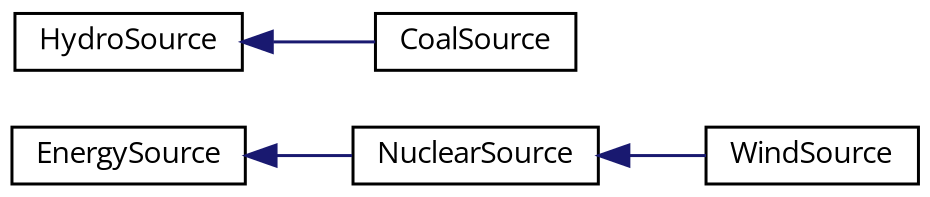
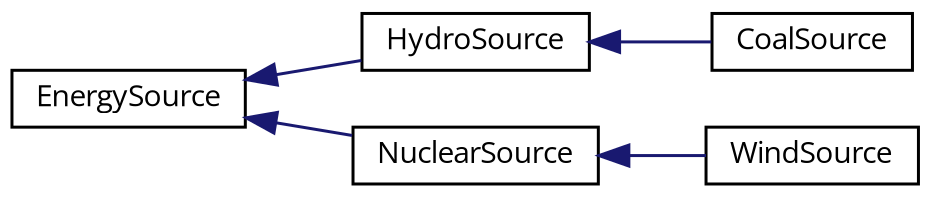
edge "HydroSource" -> "EnergySource": added
